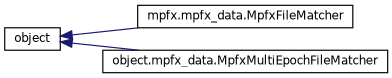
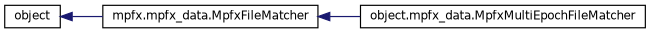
edge "object.mpfx_data.MpfxMultiEpochFileMatcher" -> "object": now "object.mpfx_data.MpfxMultiEpochFileMatcher" -> "mpfx.mpfx_data.MpfxFileMatcher"
